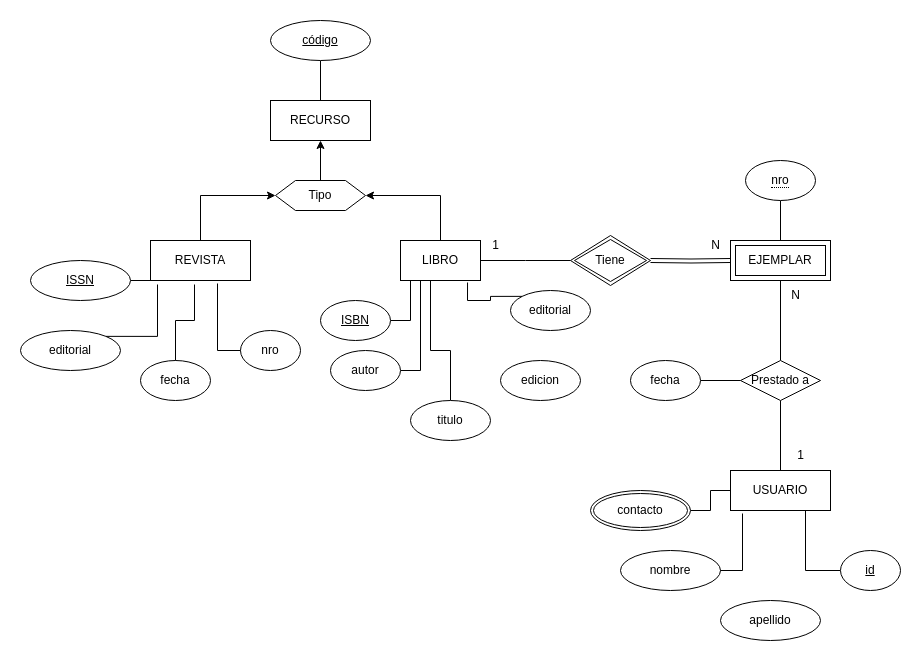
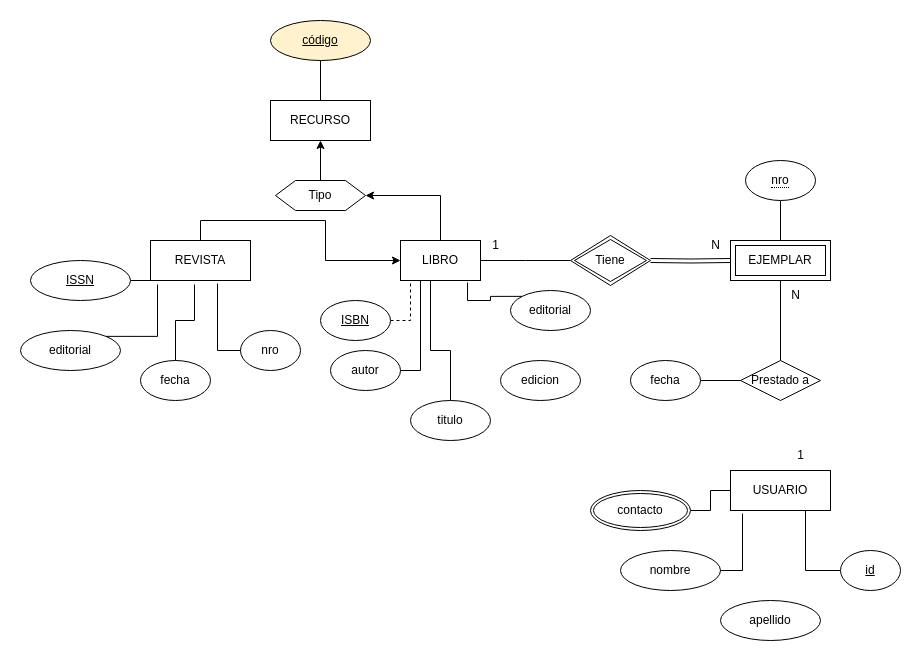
node "código": fillcolor #ffffff -> #fff2cc
edge "REVISTA" -> "Tipo": now "REVISTA" -> "LIBRO"
edge "LIBRO" -- "ISBN": style solid -> dashed
edge "Prestado a" -- "USUARIO": removed
